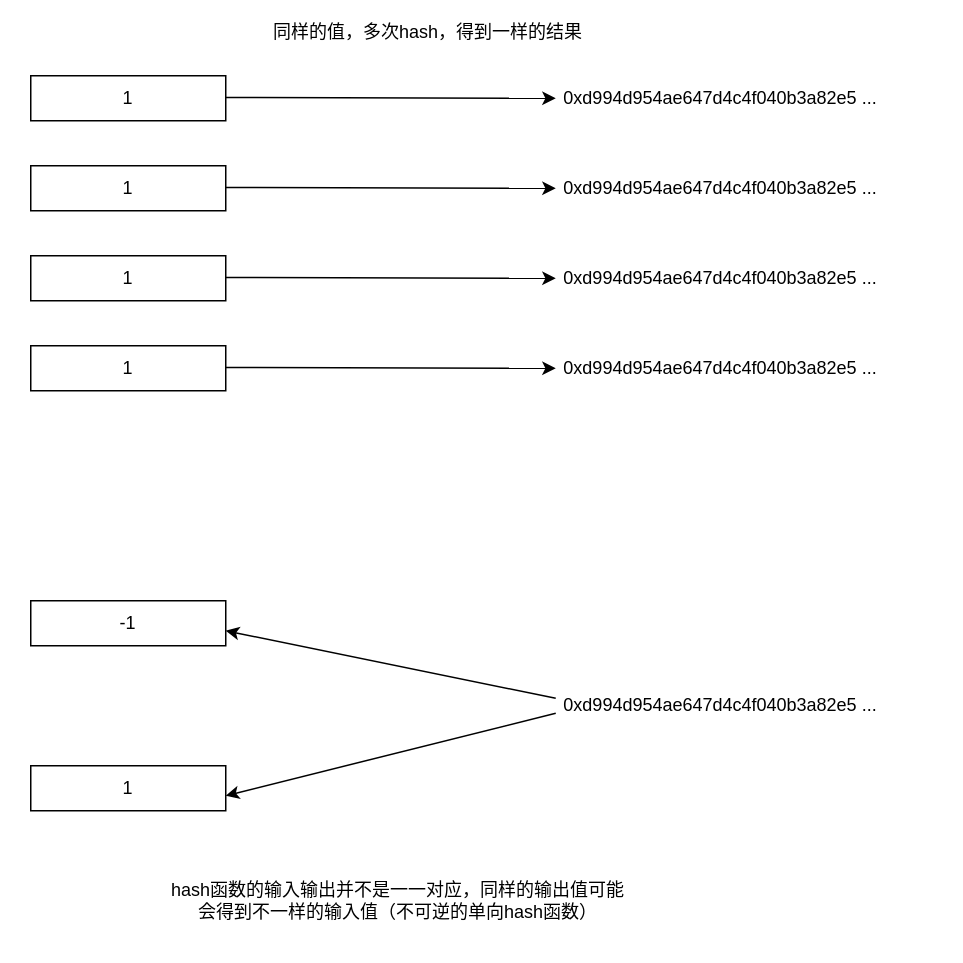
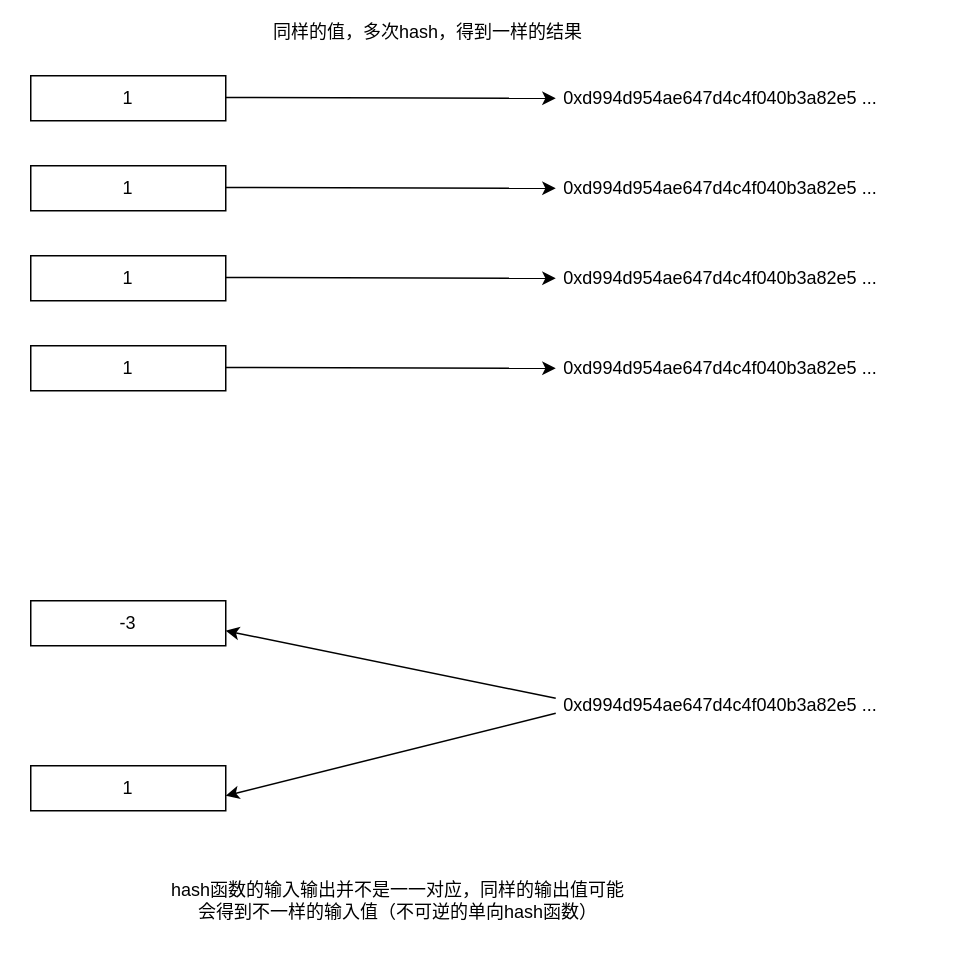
node "-1": label "-1" -> "-3"
